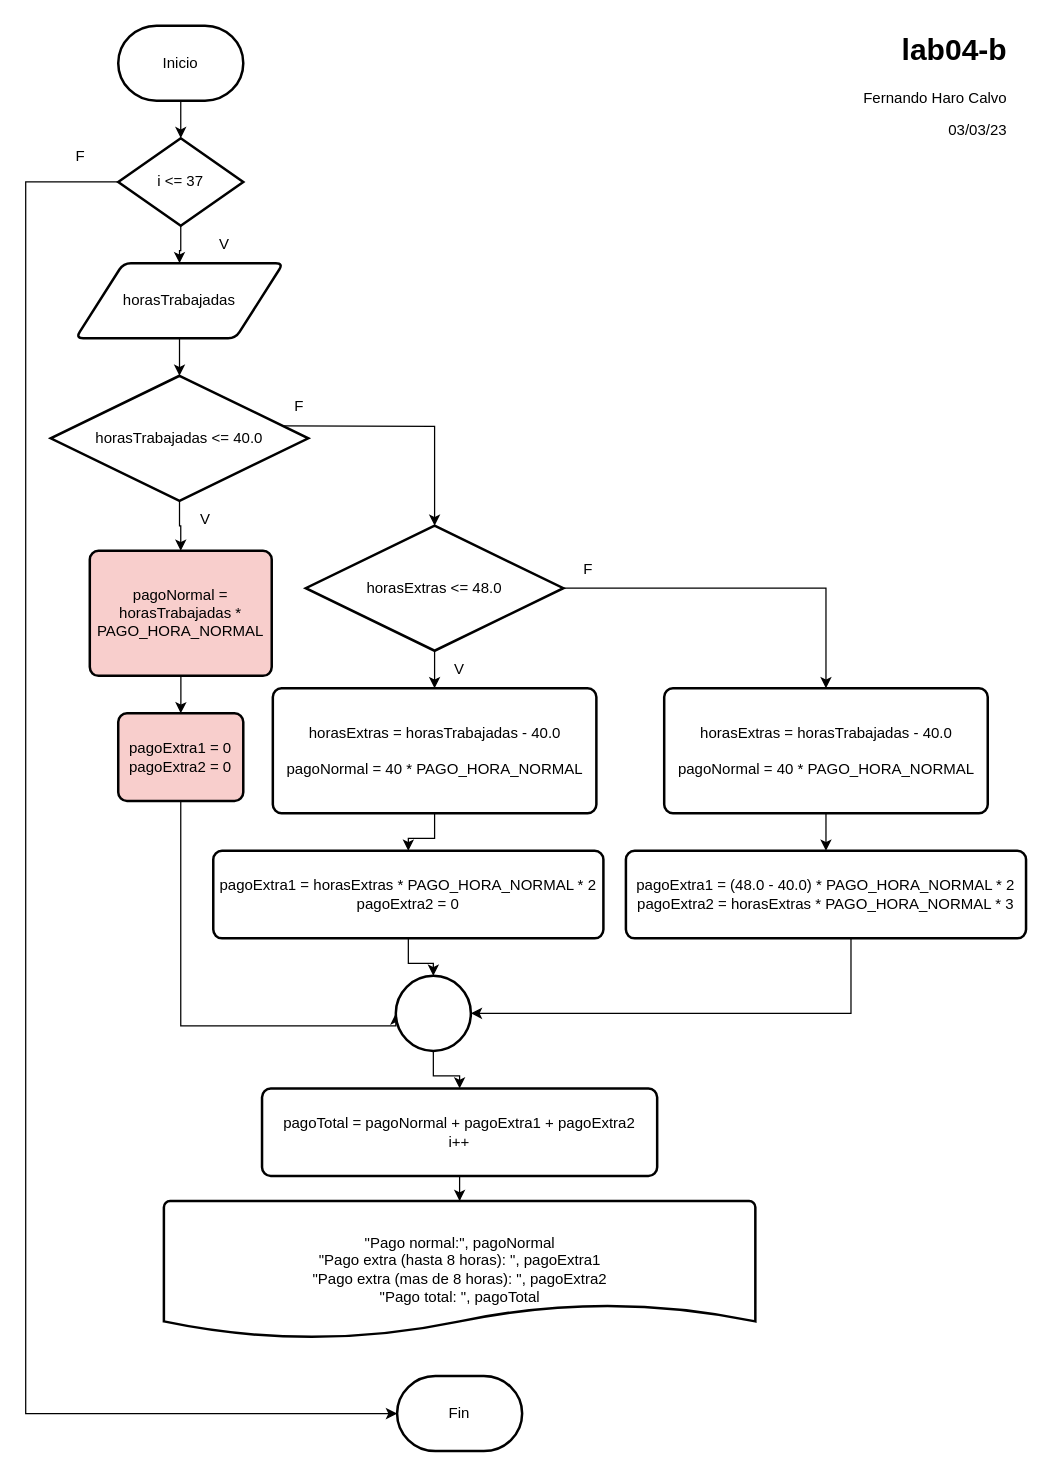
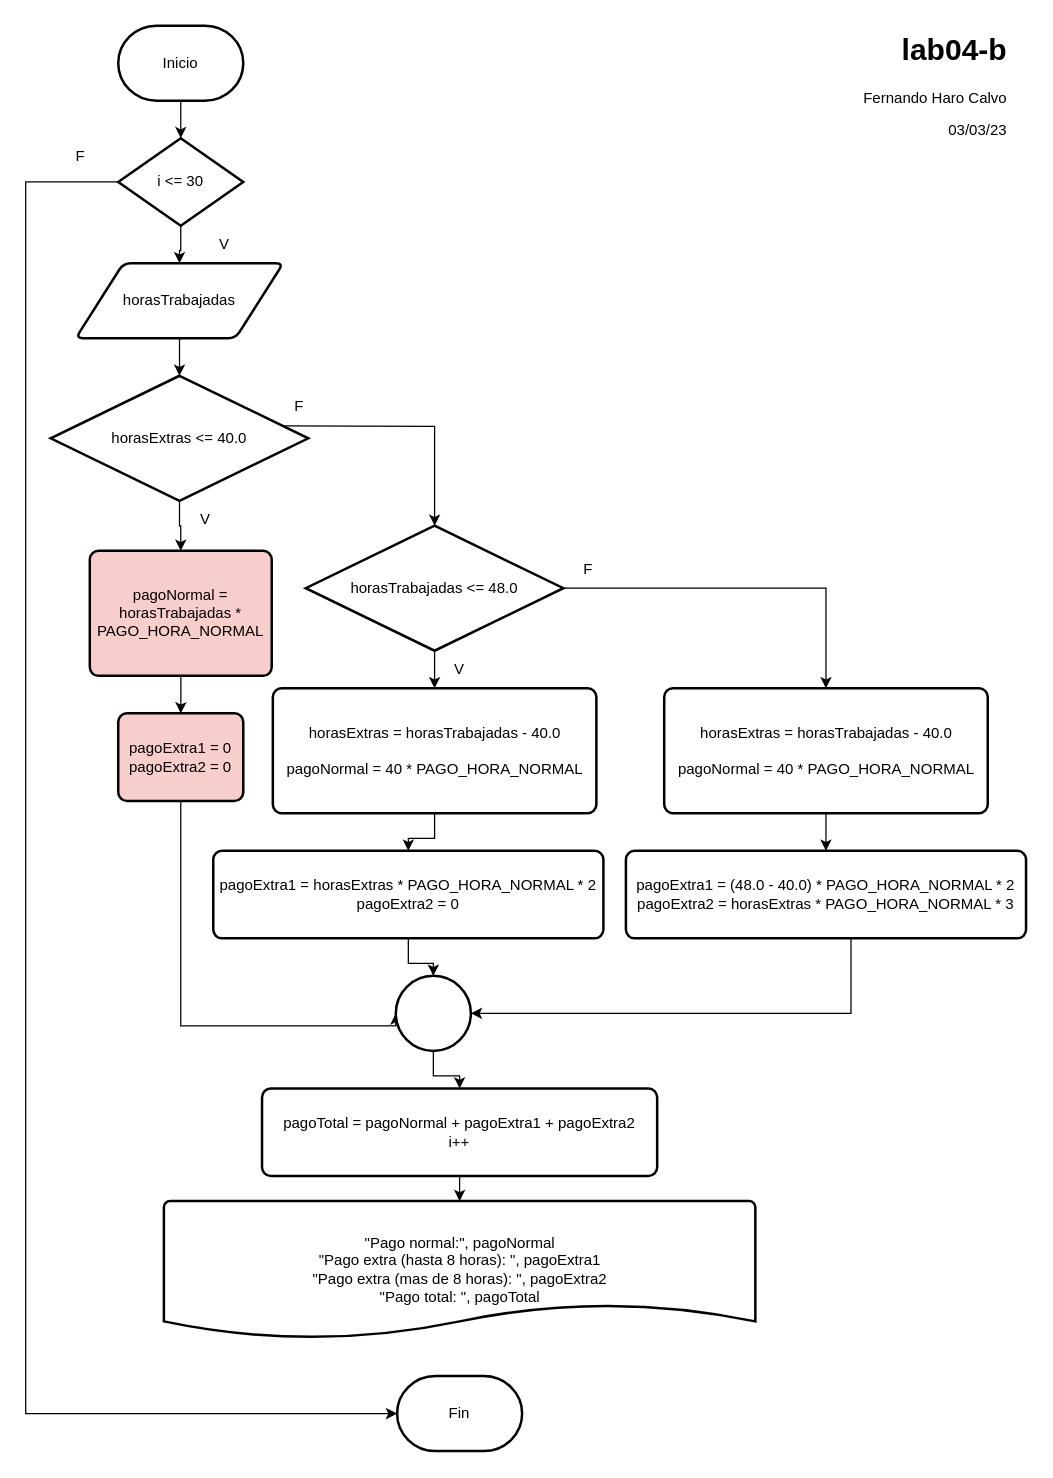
node "i <= 37": label "i <= 37" -> "i <= 30"
node "horasTrabajadas <= 40.0": label "horasTrabajadas <= 40.0" -> "horasExtras <= 40.0"
node "horasExtras <= 48.0": label "horasExtras <= 48.0" -> "horasTrabajadas <= 48.0"
